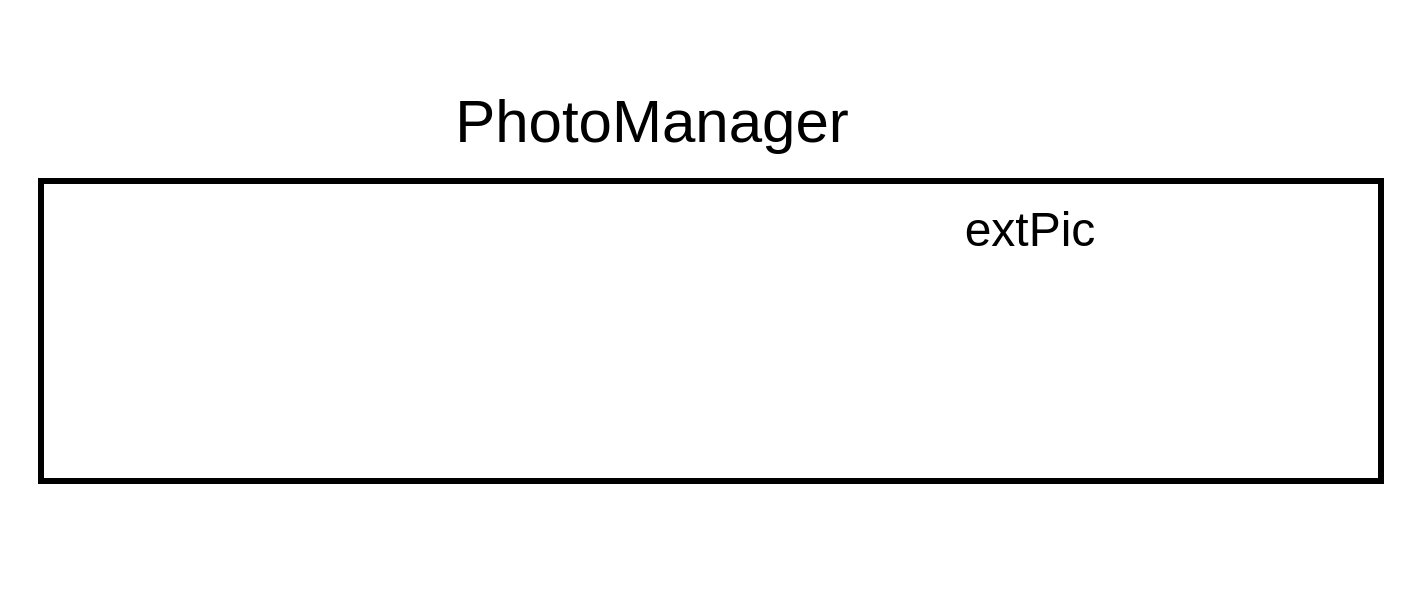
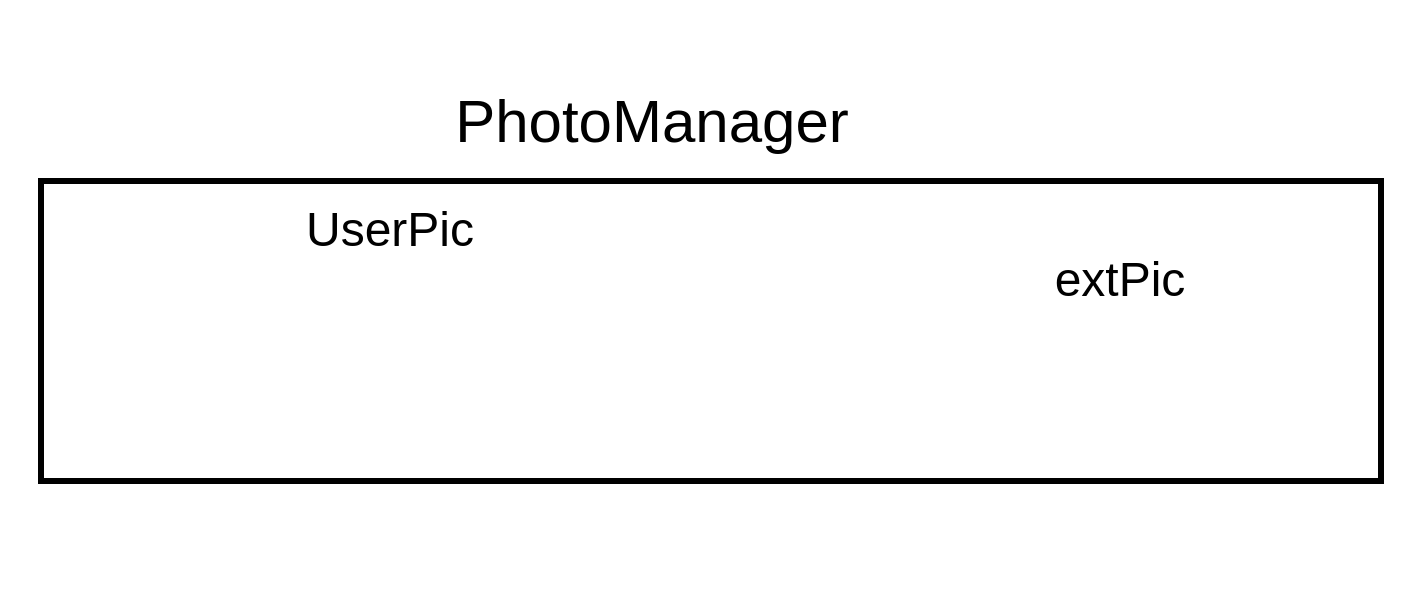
node "UserPic": added
node "extPic": moved (1031, 231) -> (1121, 281)
